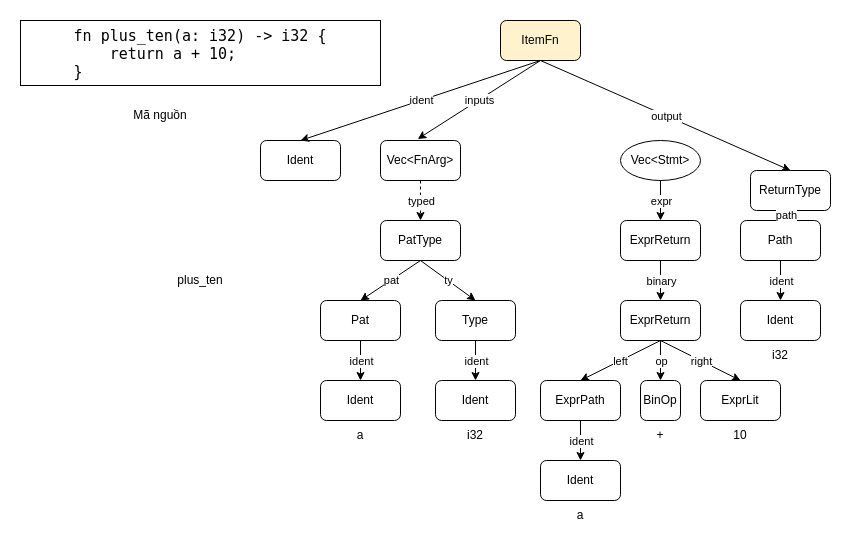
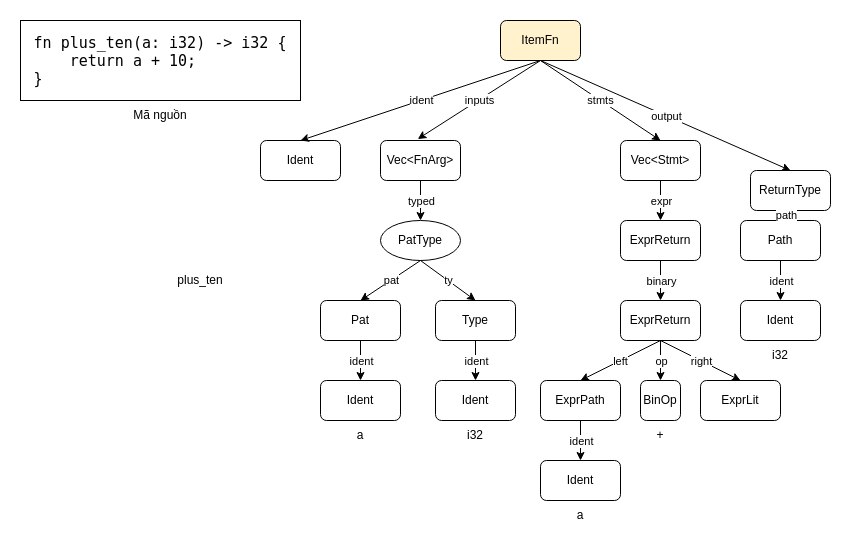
node "fn plus_ten(a: i32) -> i32 { return a + 10; }": size 360x65 -> 280x80
edge "ItemFn" -> "Vec<Stmt>": added, label "stmts"
node "Vec<Stmt>": shape ellipse -> rounded rectangle
edge "Vec<FnArg>" -> "PatType": style dashed -> solid
node "PatType": shape rounded rectangle -> ellipse
node "10": removed
